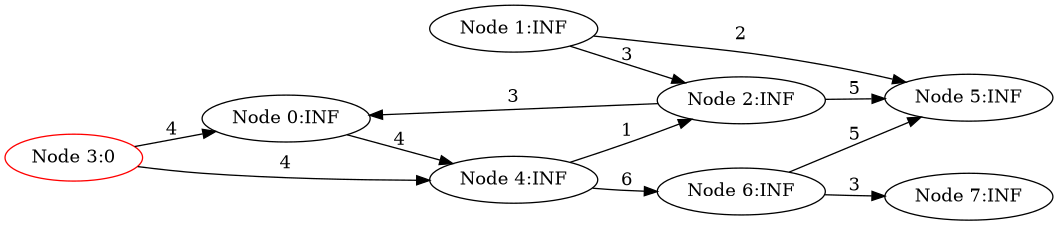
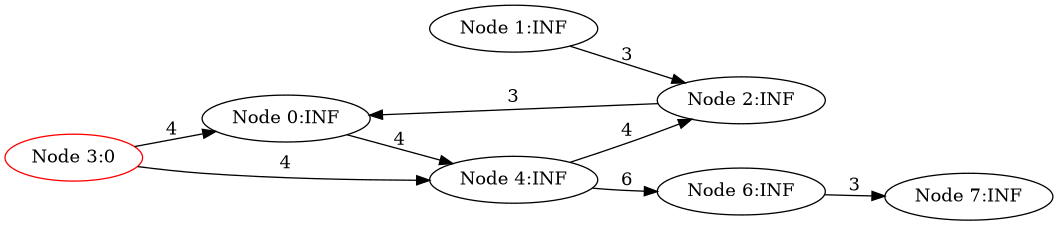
node "Node 5:INF": removed
edge "Node 4:INF" -> "Node 2:INF": label "1" -> "4"
